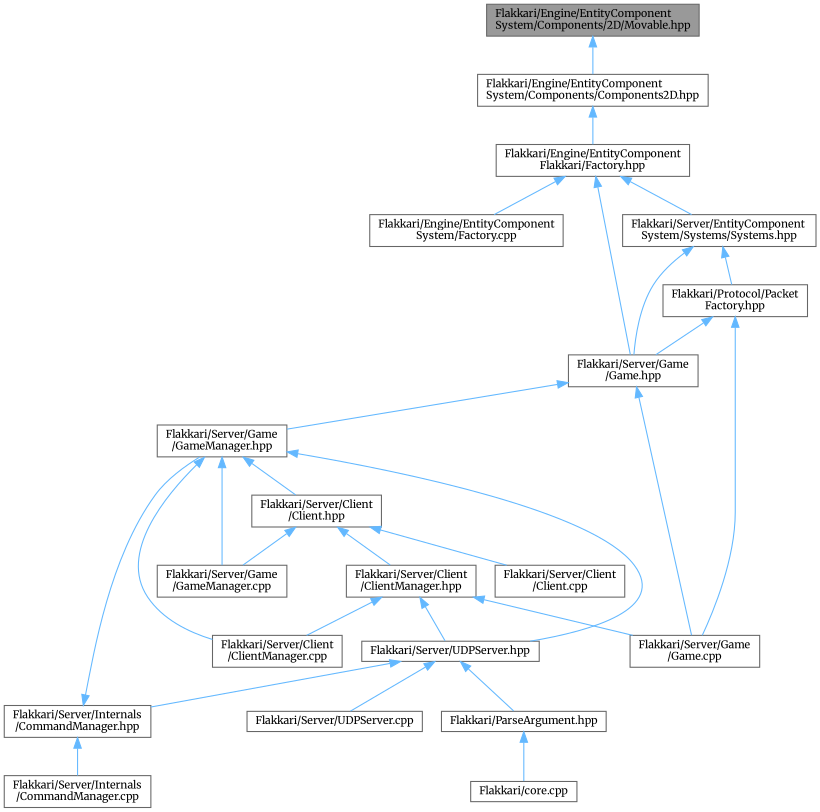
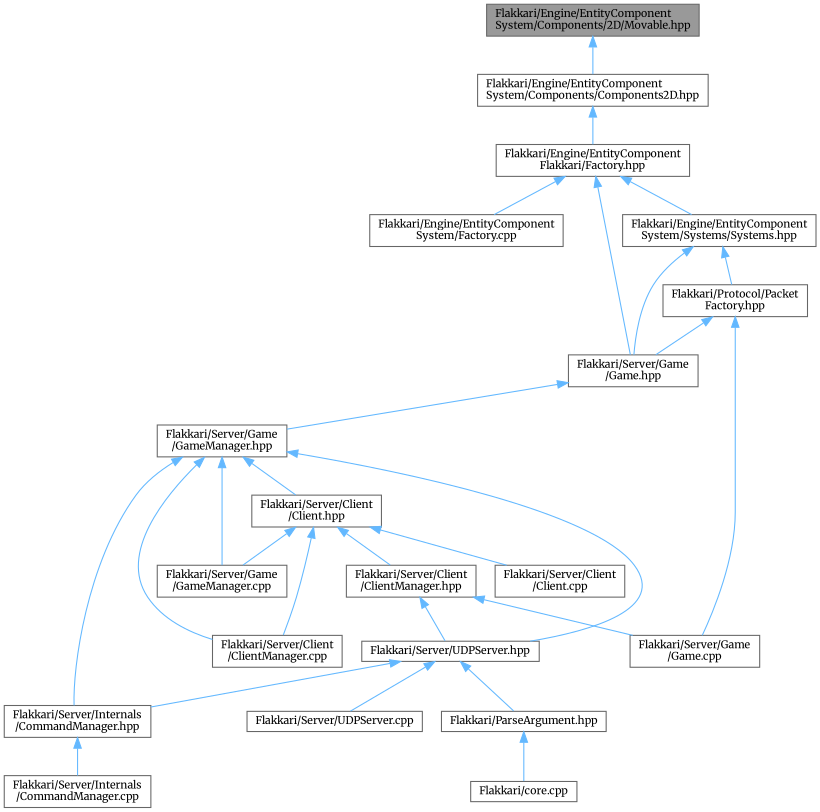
node "Flakkari/Server/EntityComponent System/Systems/Systems.hpp": label "Flakkari/Server/EntityComponent System/Systems/Systems.hpp" -> "Flakkari/Engine/EntityComponent System/Systems/Systems.hpp"
edge "Flakkari/Server/Game /Game.cpp" -> "Flakkari/Server/Game /Game.hpp": removed
edge "Flakkari/Server/Game /GameManager.hpp" -> "Flakkari/Server/Internals /CommandManager.hpp": reversed
edge "Flakkari/Server/Client /ClientManager.cpp" -> "Flakkari/Server/Client /ClientManager.hpp": now "Flakkari/Server/Client /ClientManager.cpp" -> "Flakkari/Server/Client /Client.hpp"
